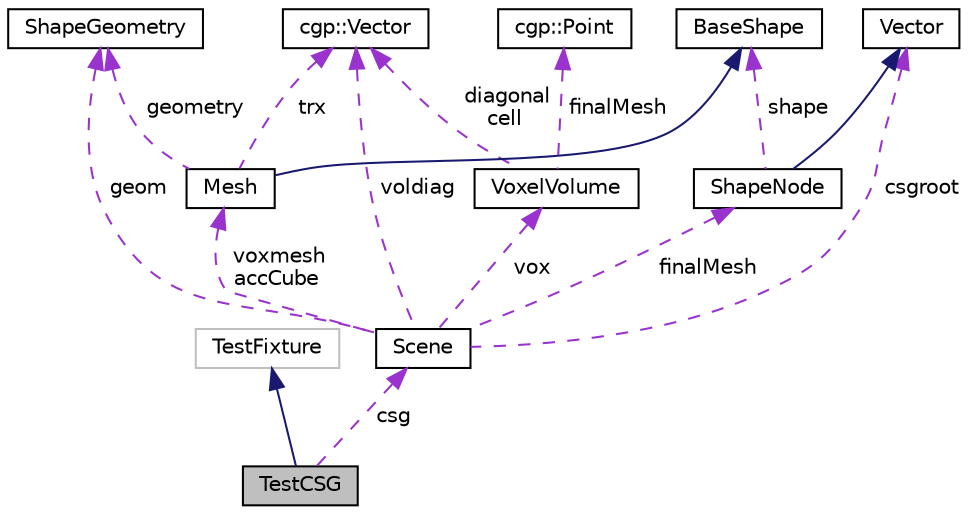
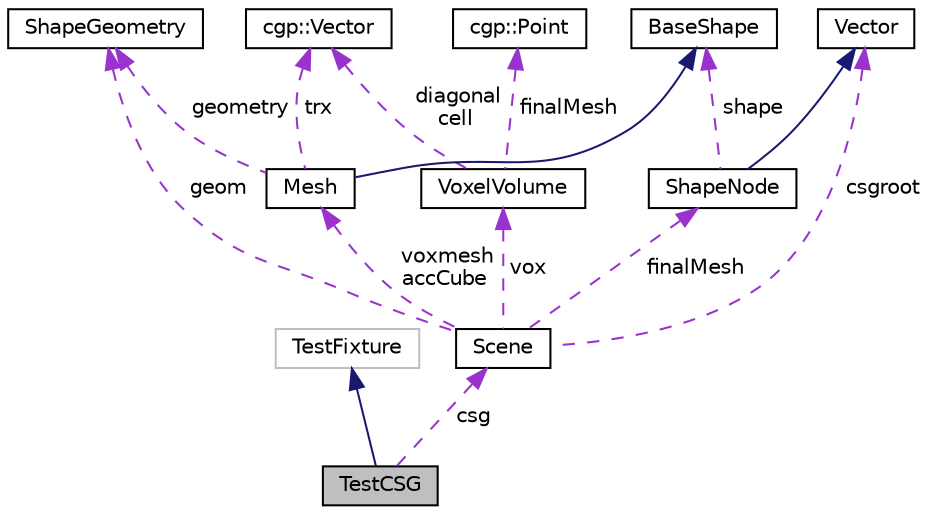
edge "Scene" -> "cgp::Vector": removed, label "voldiag"
